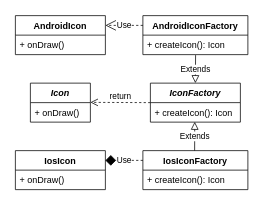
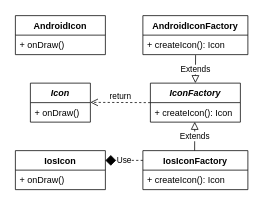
edge "AndroidIconFactory" -> "AndroidIcon": removed, label "Use"
